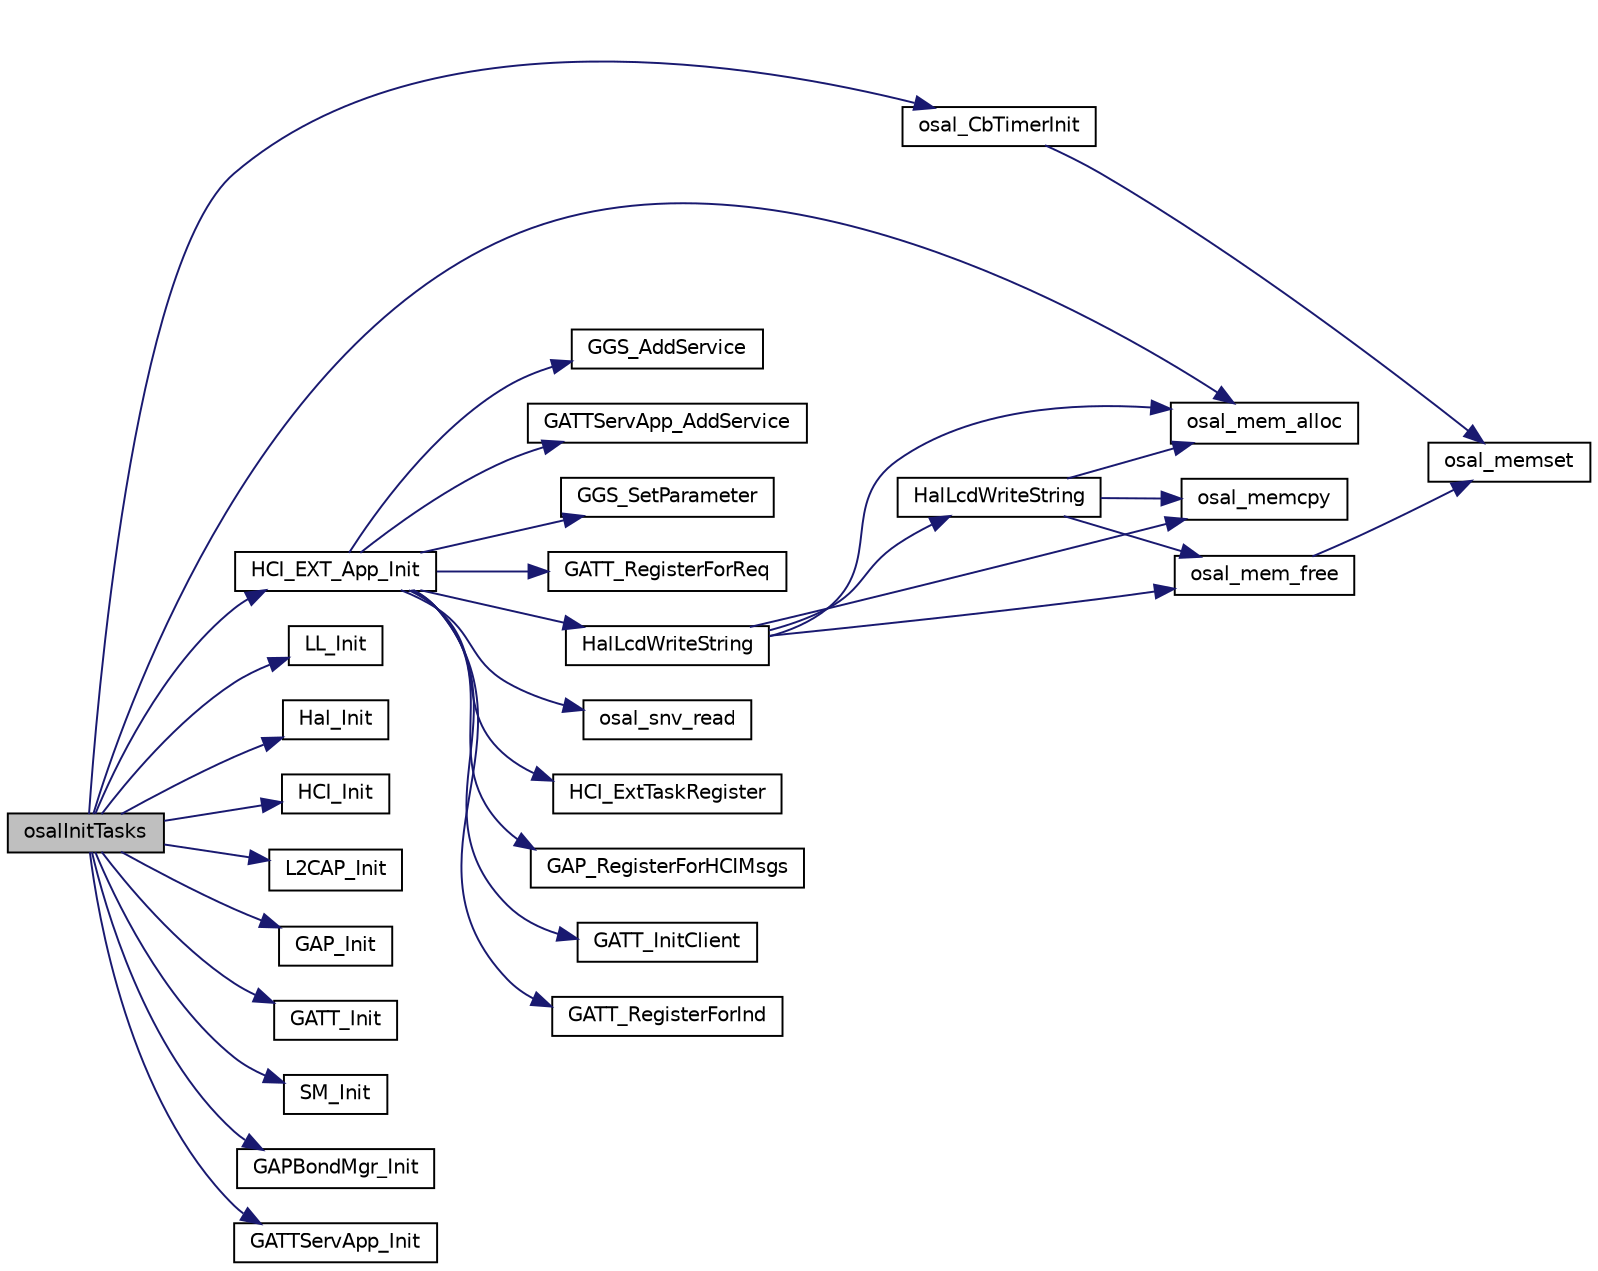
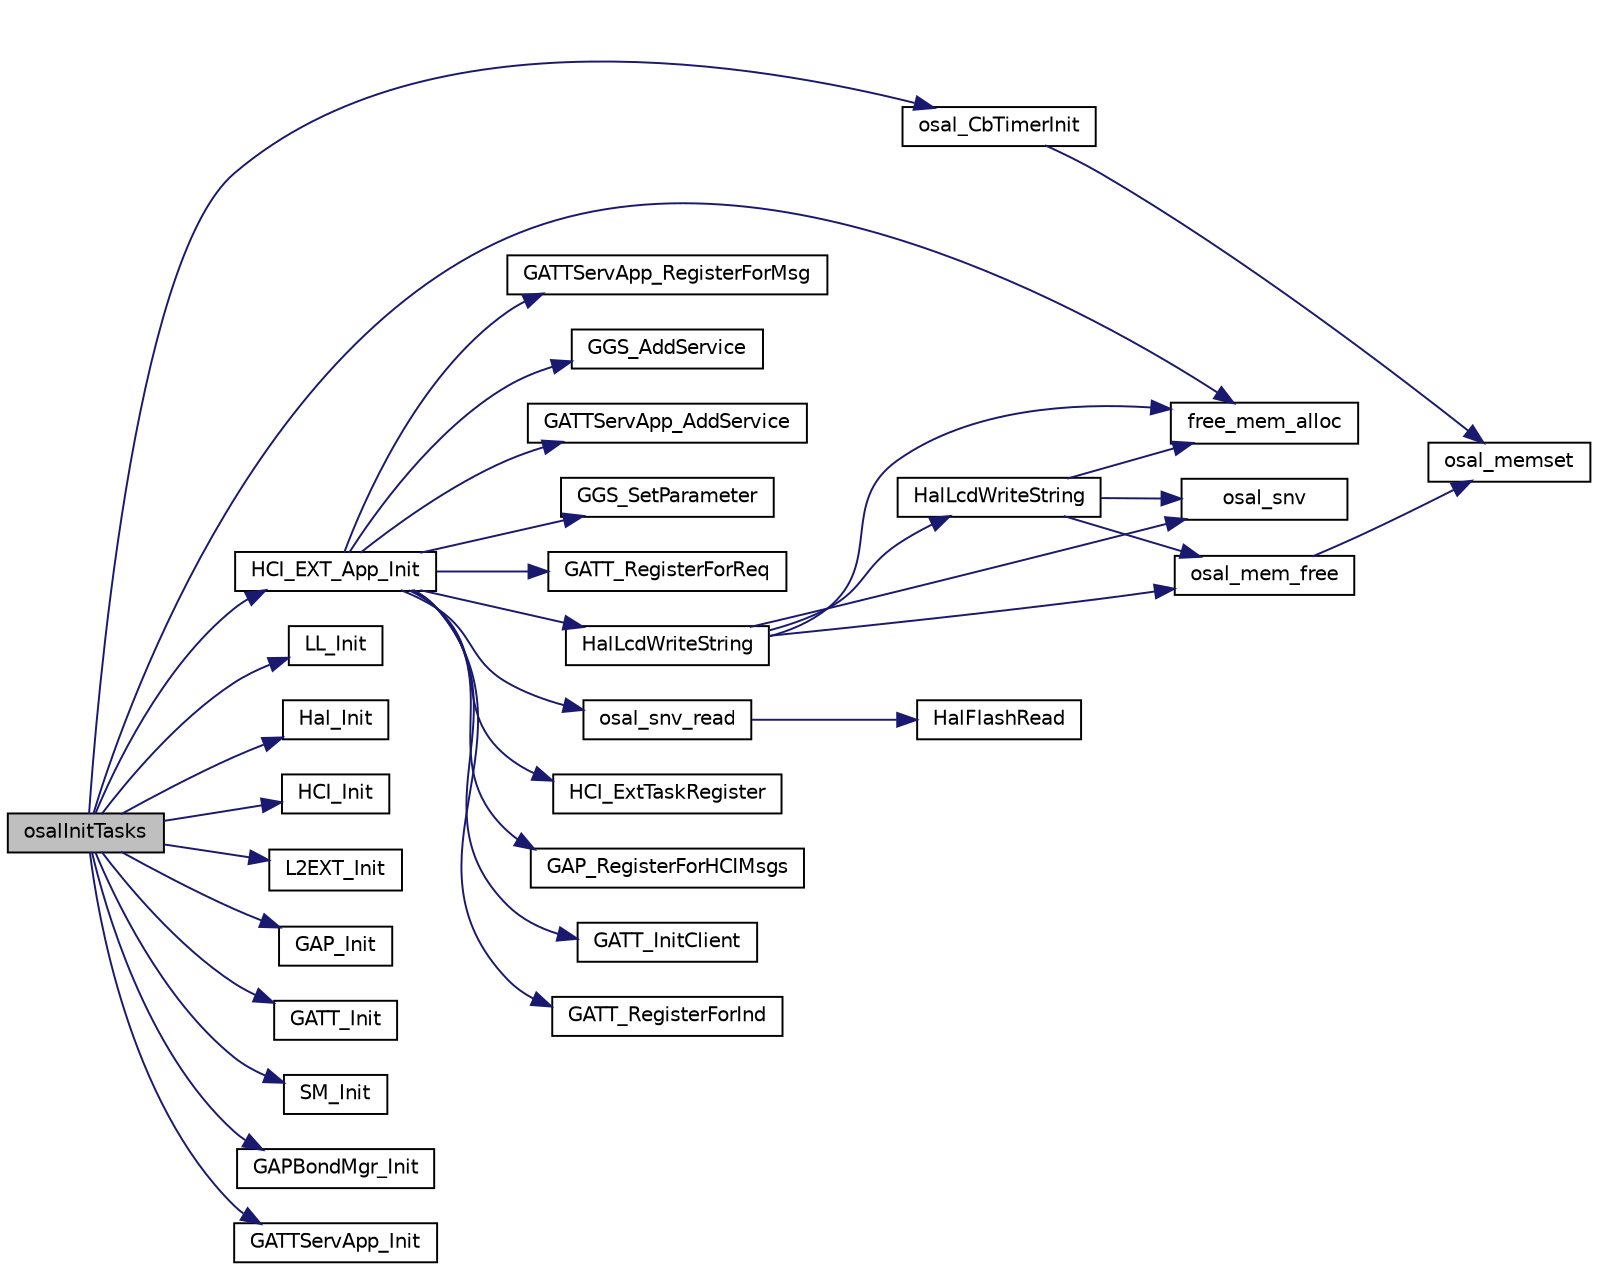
node "GATTServApp_RegisterForMsg": added
node "osal_mem_alloc": label "osal_mem_alloc" -> "free_mem_alloc"
node "osal_memcpy": label "osal_memcpy" -> "osal_snv"
node "HalFlashRead": added
node "L2CAP_Init": label "L2CAP_Init" -> "L2EXT_Init"
